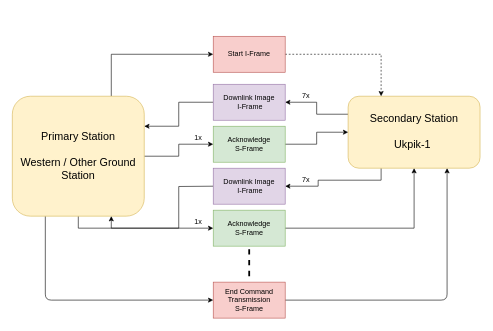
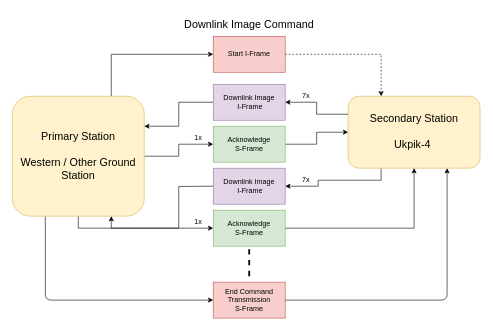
node "Downlink Image Command": added
node "Secondary Station Ukpik-1": label "Secondary Station Ukpik-1" -> "Secondary Station Ukpik-4"
